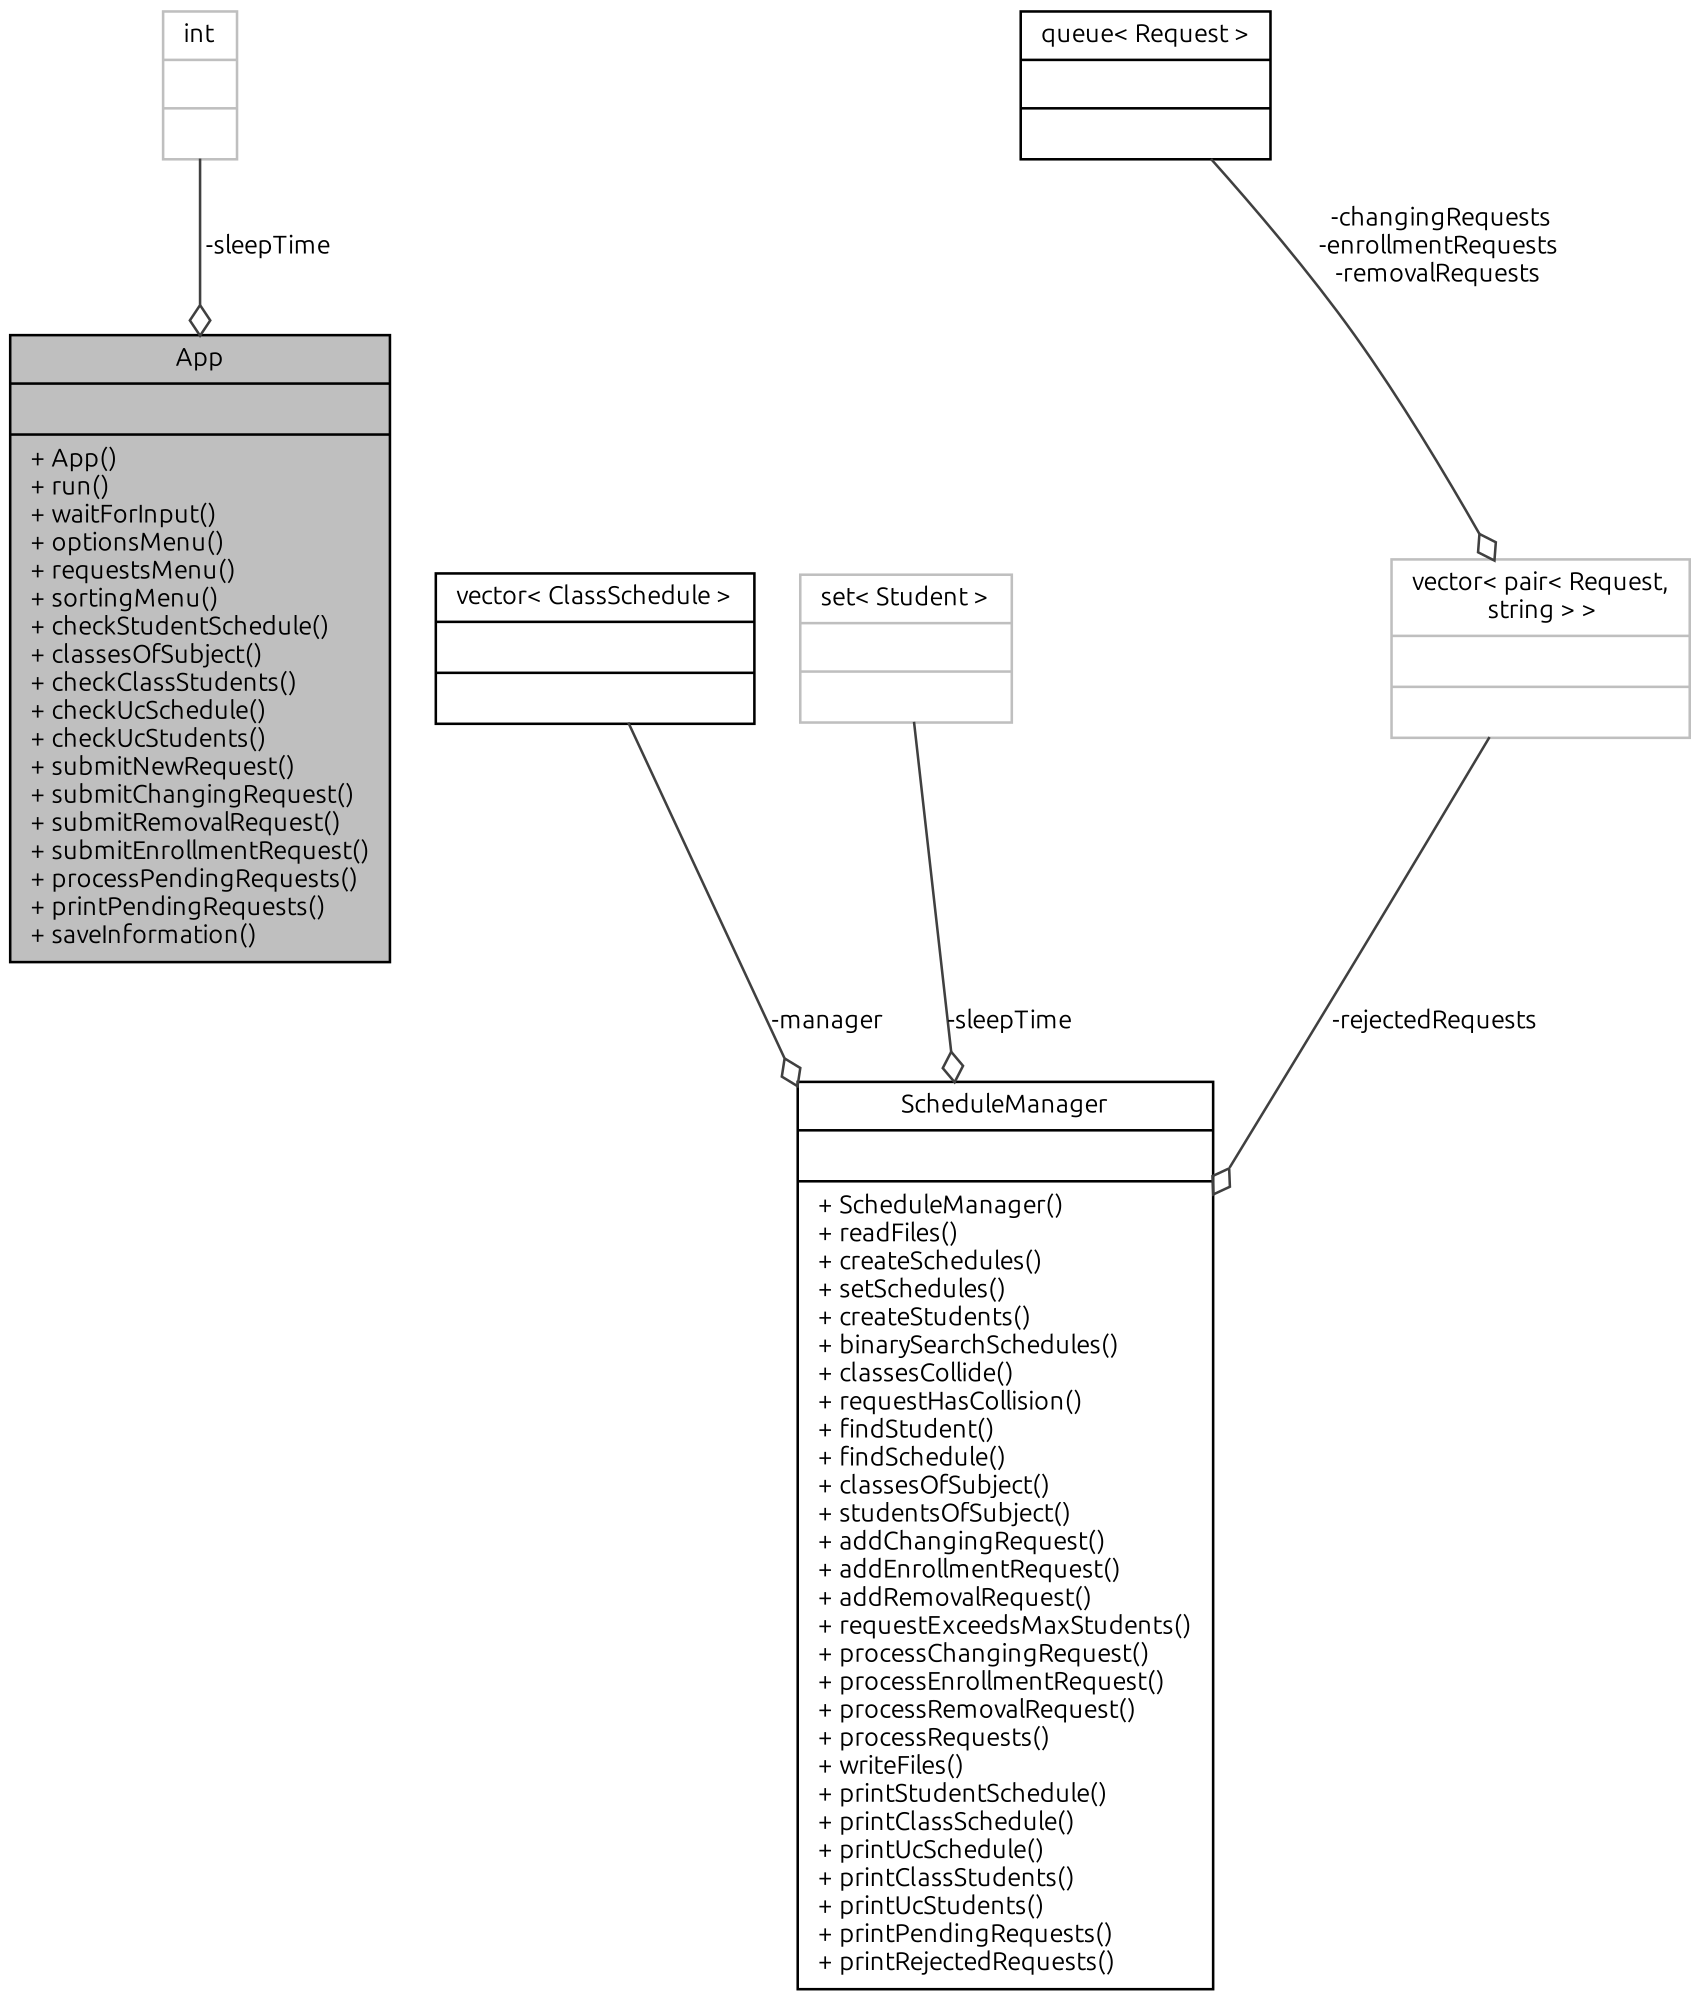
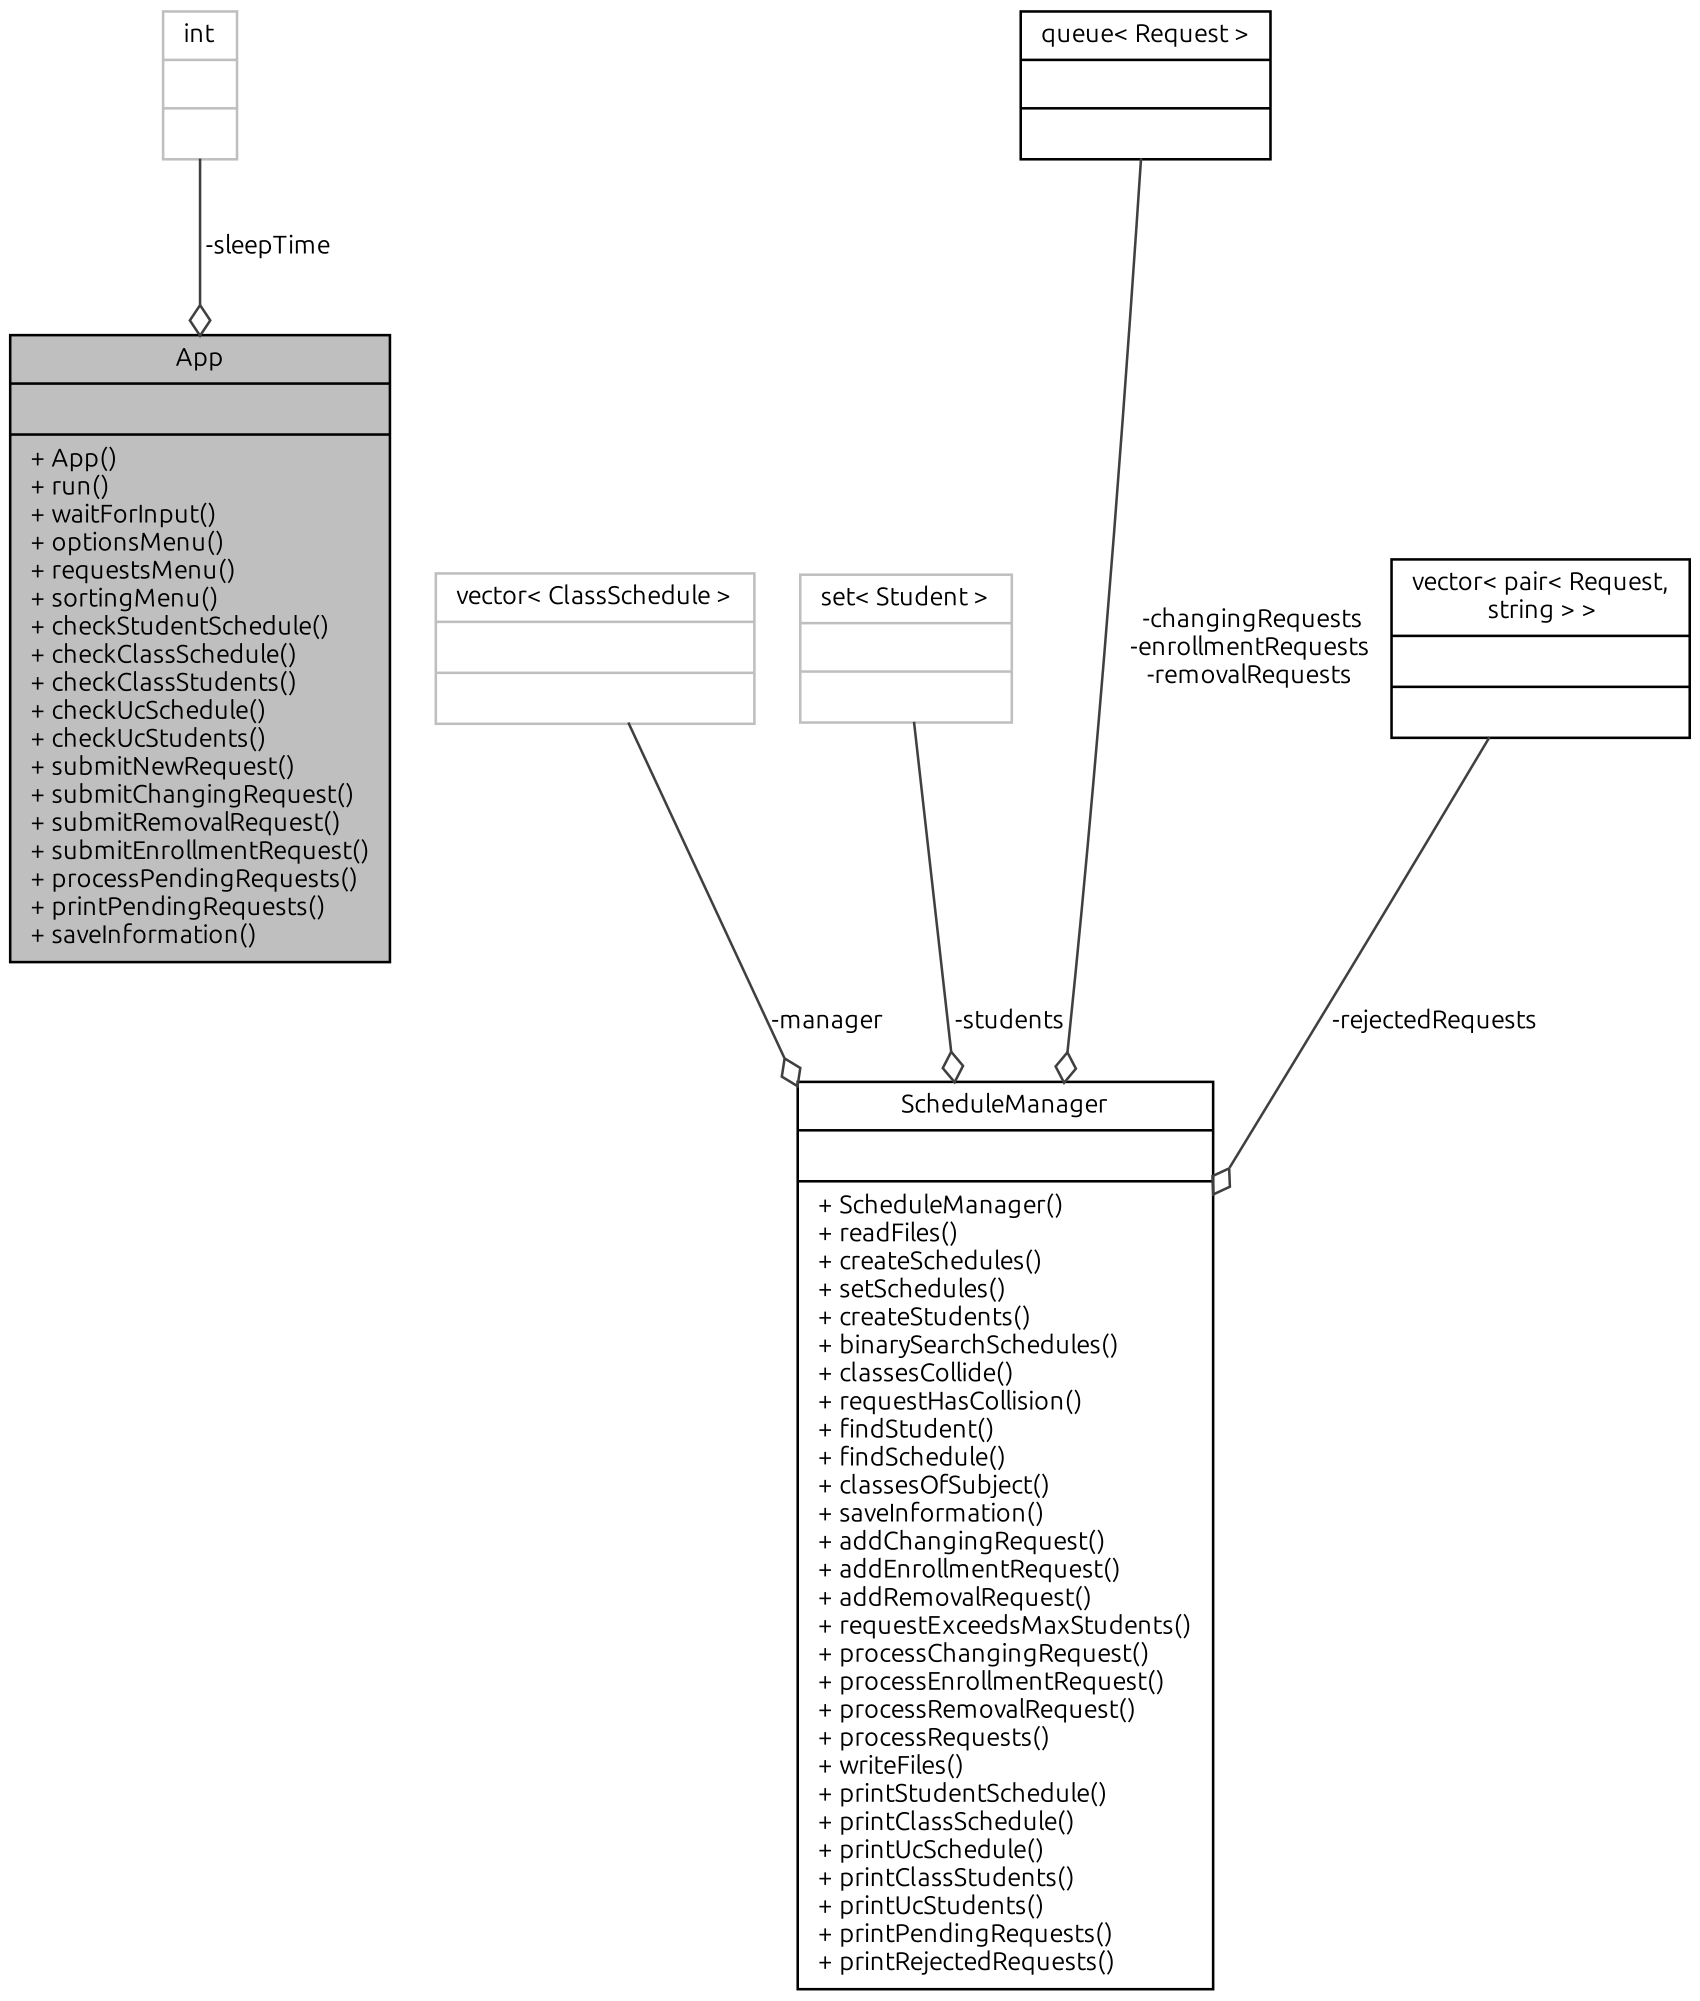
edge "queue< Request >" -> "vector< pair< Request,": now "queue< Request >" -> "ScheduleManager"
node "vector< ClassSchedule >": color black -> grey75
node "vector< pair< Request,": color grey75 -> black
node "App": text "+ classesOfSubject()" -> "+ checkClassSchedule()"
edge "set< Student >" -> "ScheduleManager": label " -sleepTime" -> " -students"
node "ScheduleManager": text "+ studentsOfSubject()" -> "+ saveInformation()"
